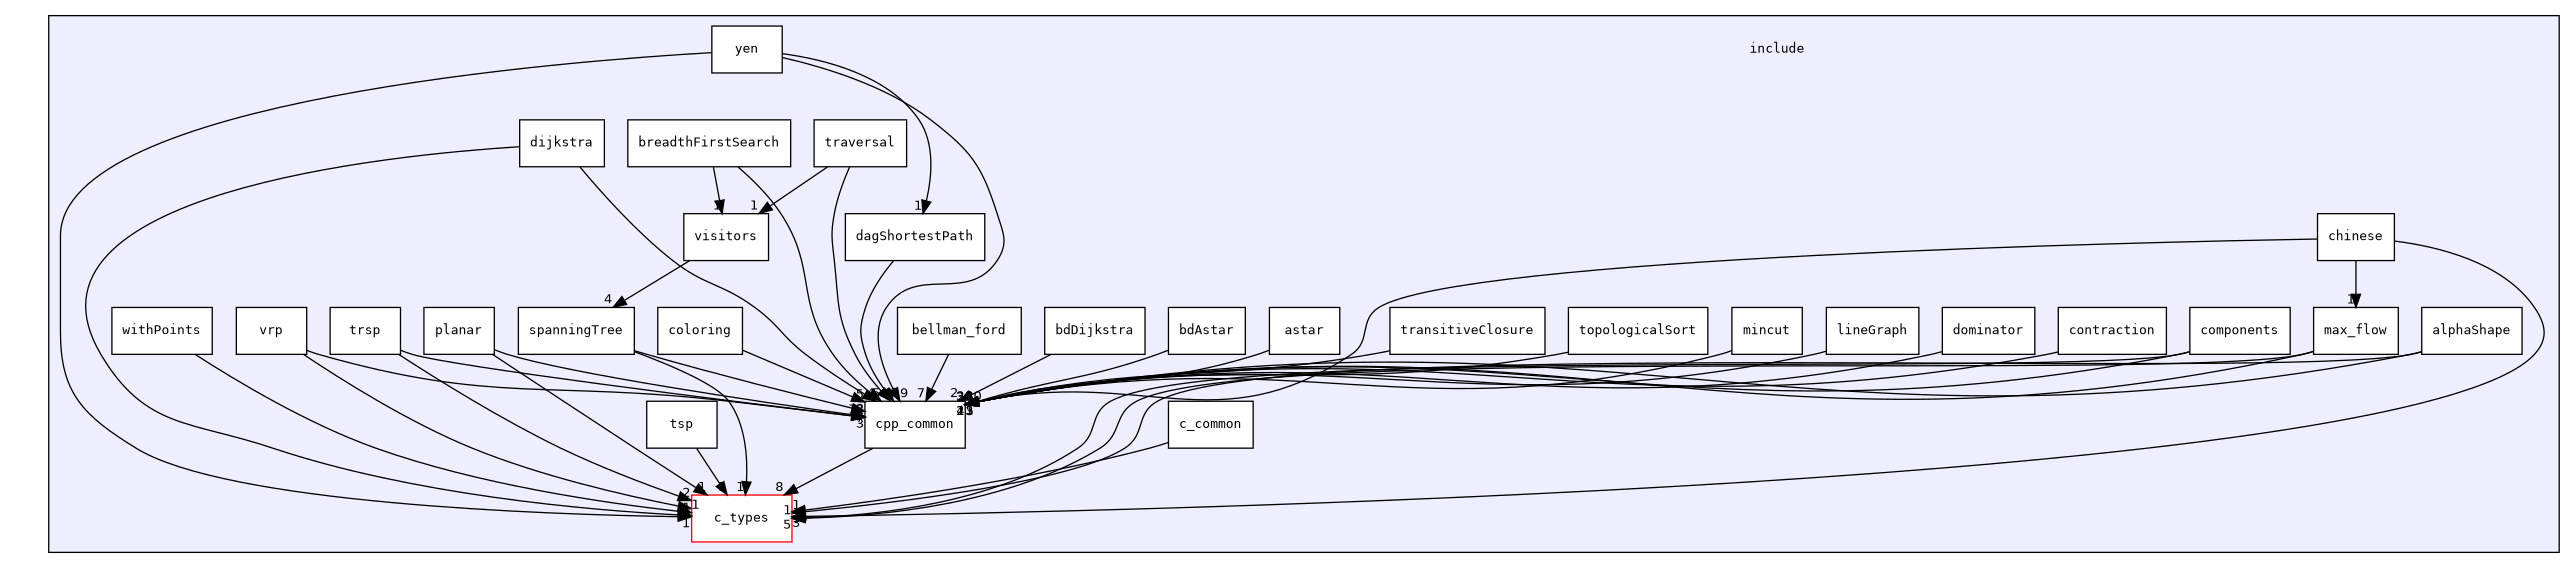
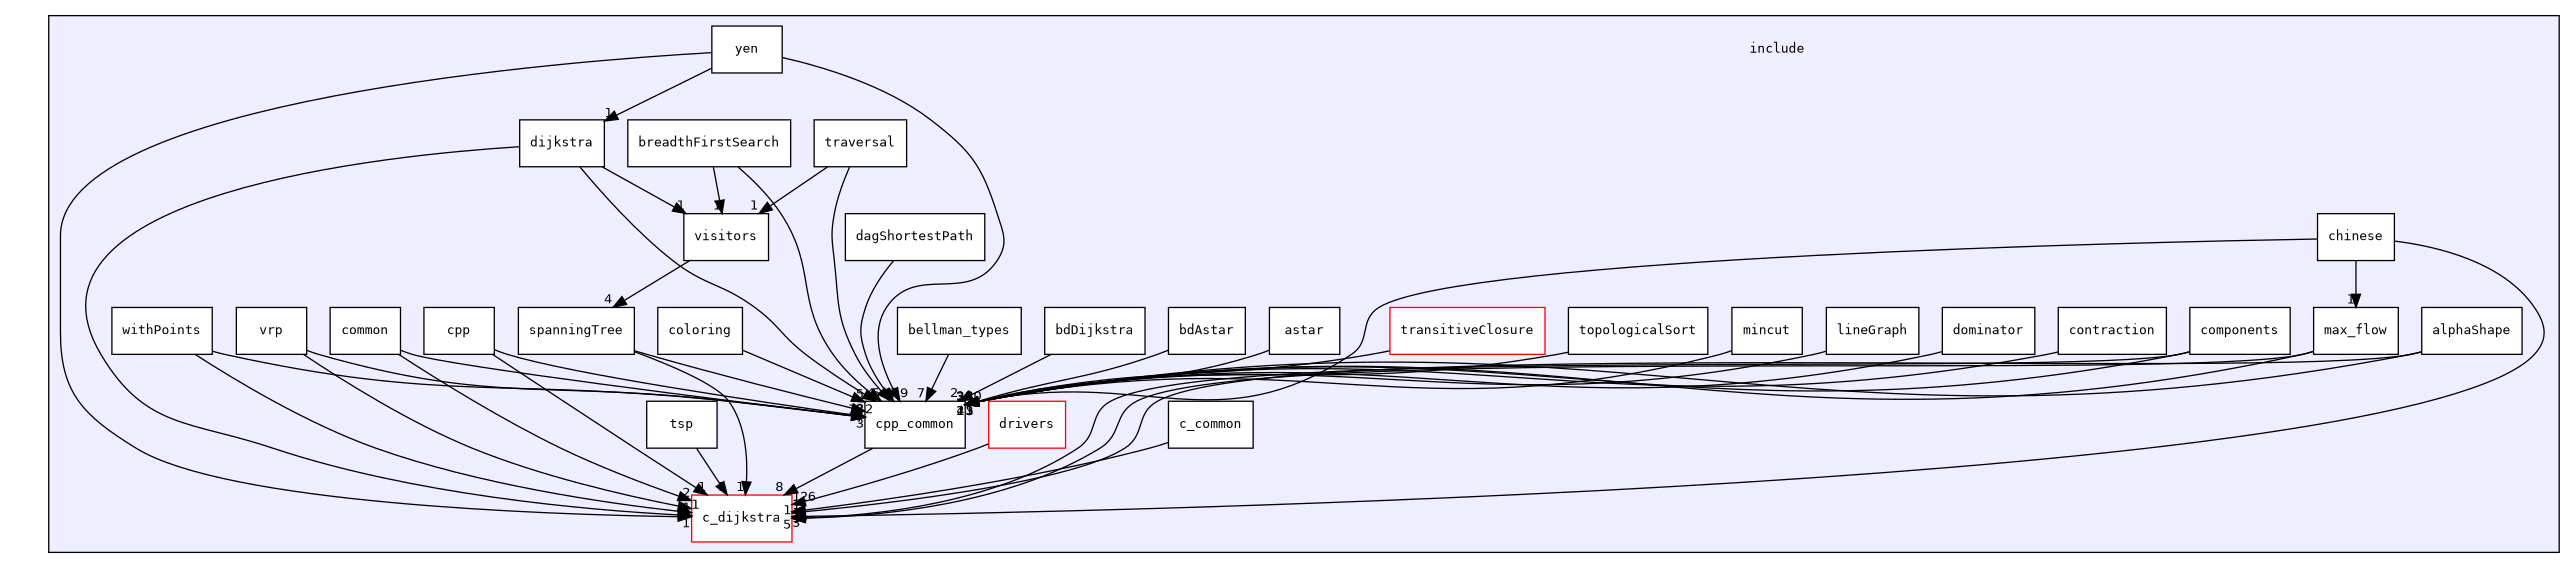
edge "yen" -> "dagShortestPath": now "yen" -> "dijkstra"
edge "dijkstra" -> "visitors": added
node "trsp": label "trsp" -> "common"
node "planar": label "planar" -> "cpp"
node "bellman_ford": label "bellman_ford" -> "bellman_types"
node "transitiveClosure": color black -> red
edge "withPoints" -> "cpp_common": added
node "drivers": added
node "c_types": label "c_types" -> "c_dijkstra"
